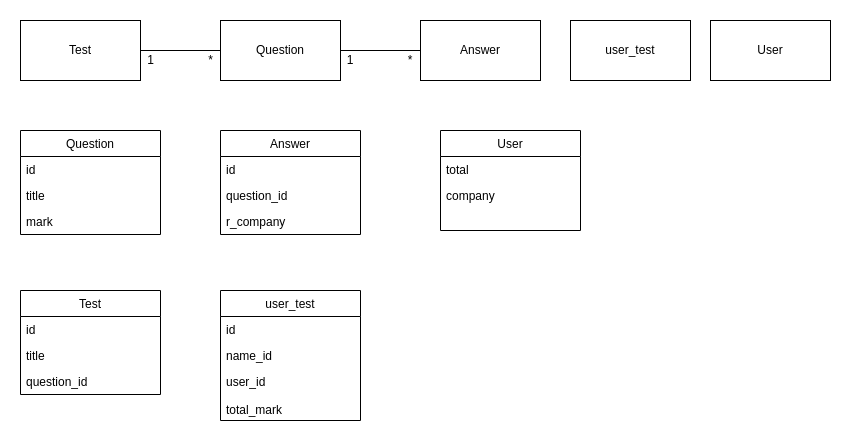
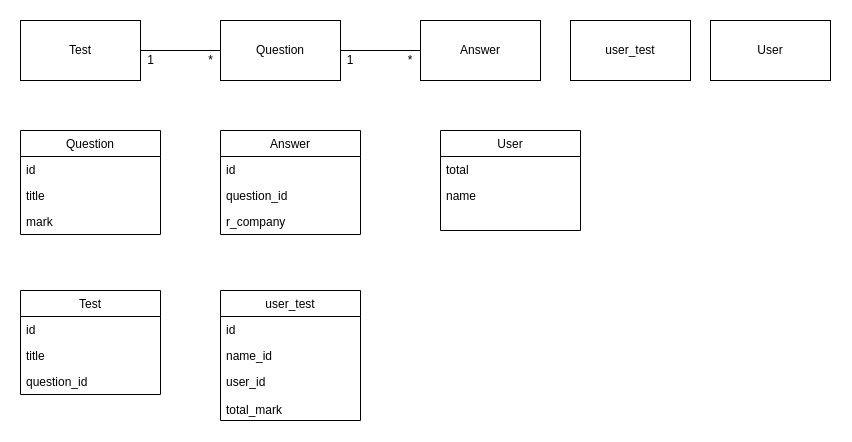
node "company": label "company" -> "name"
